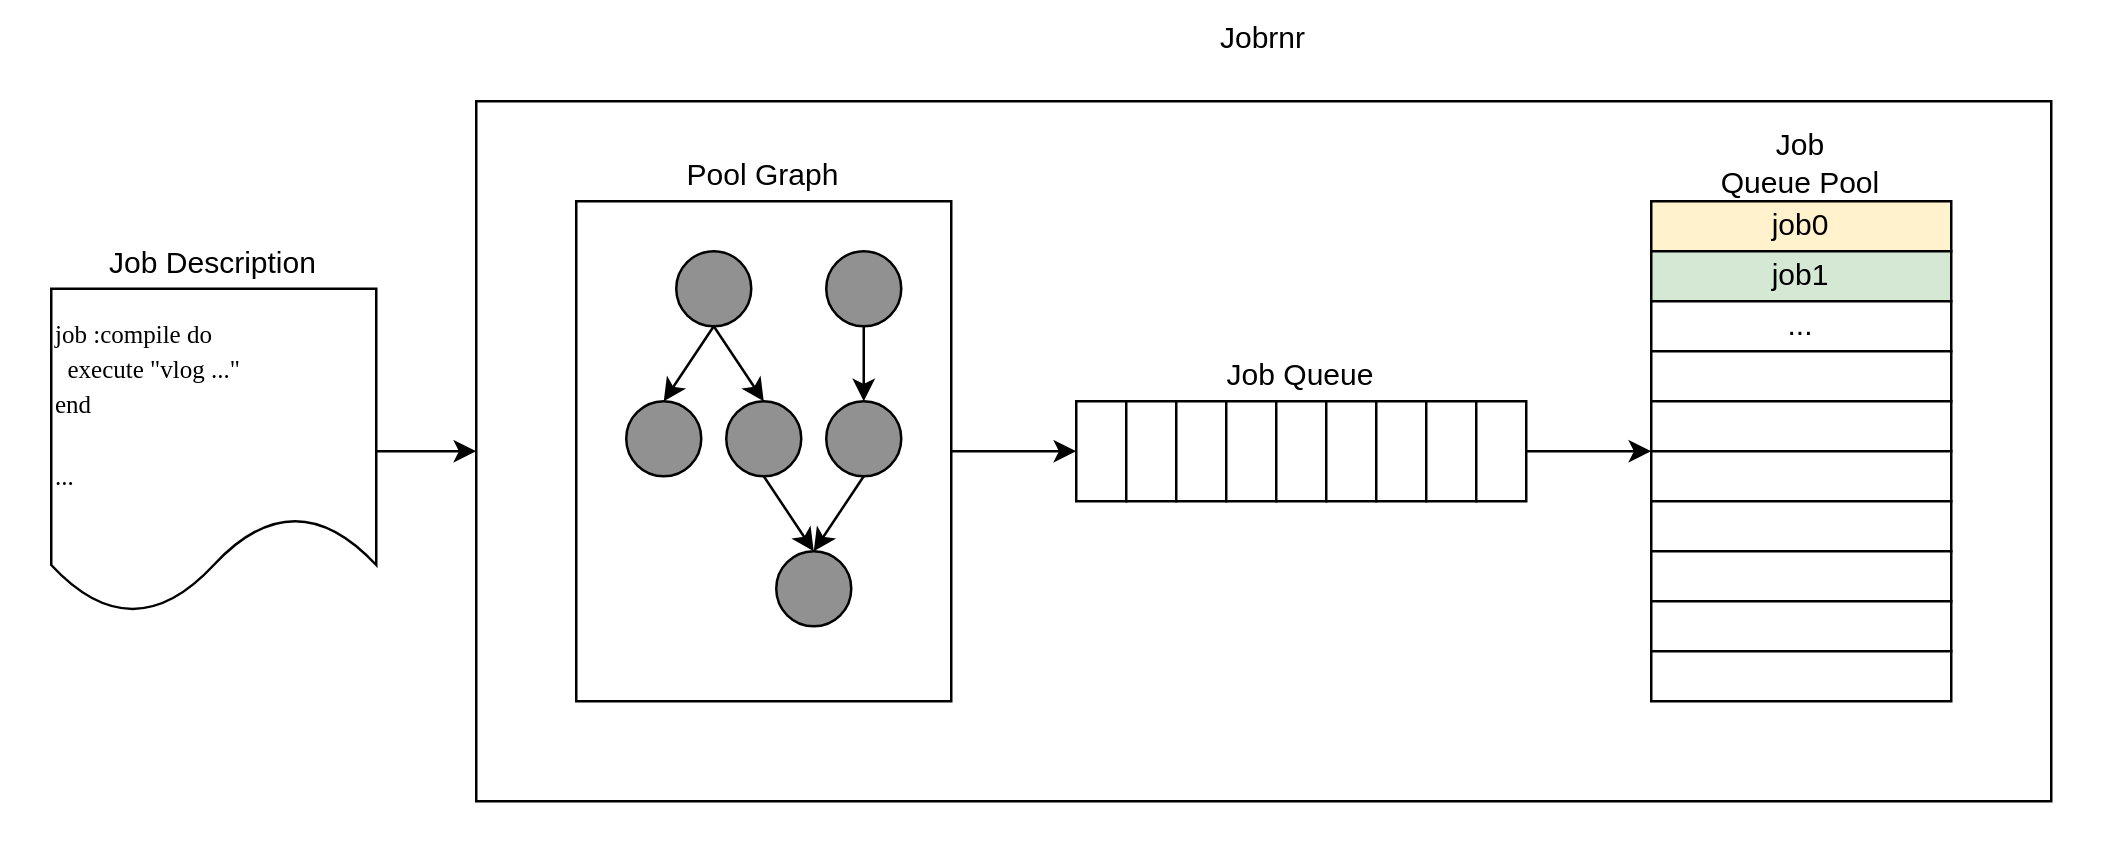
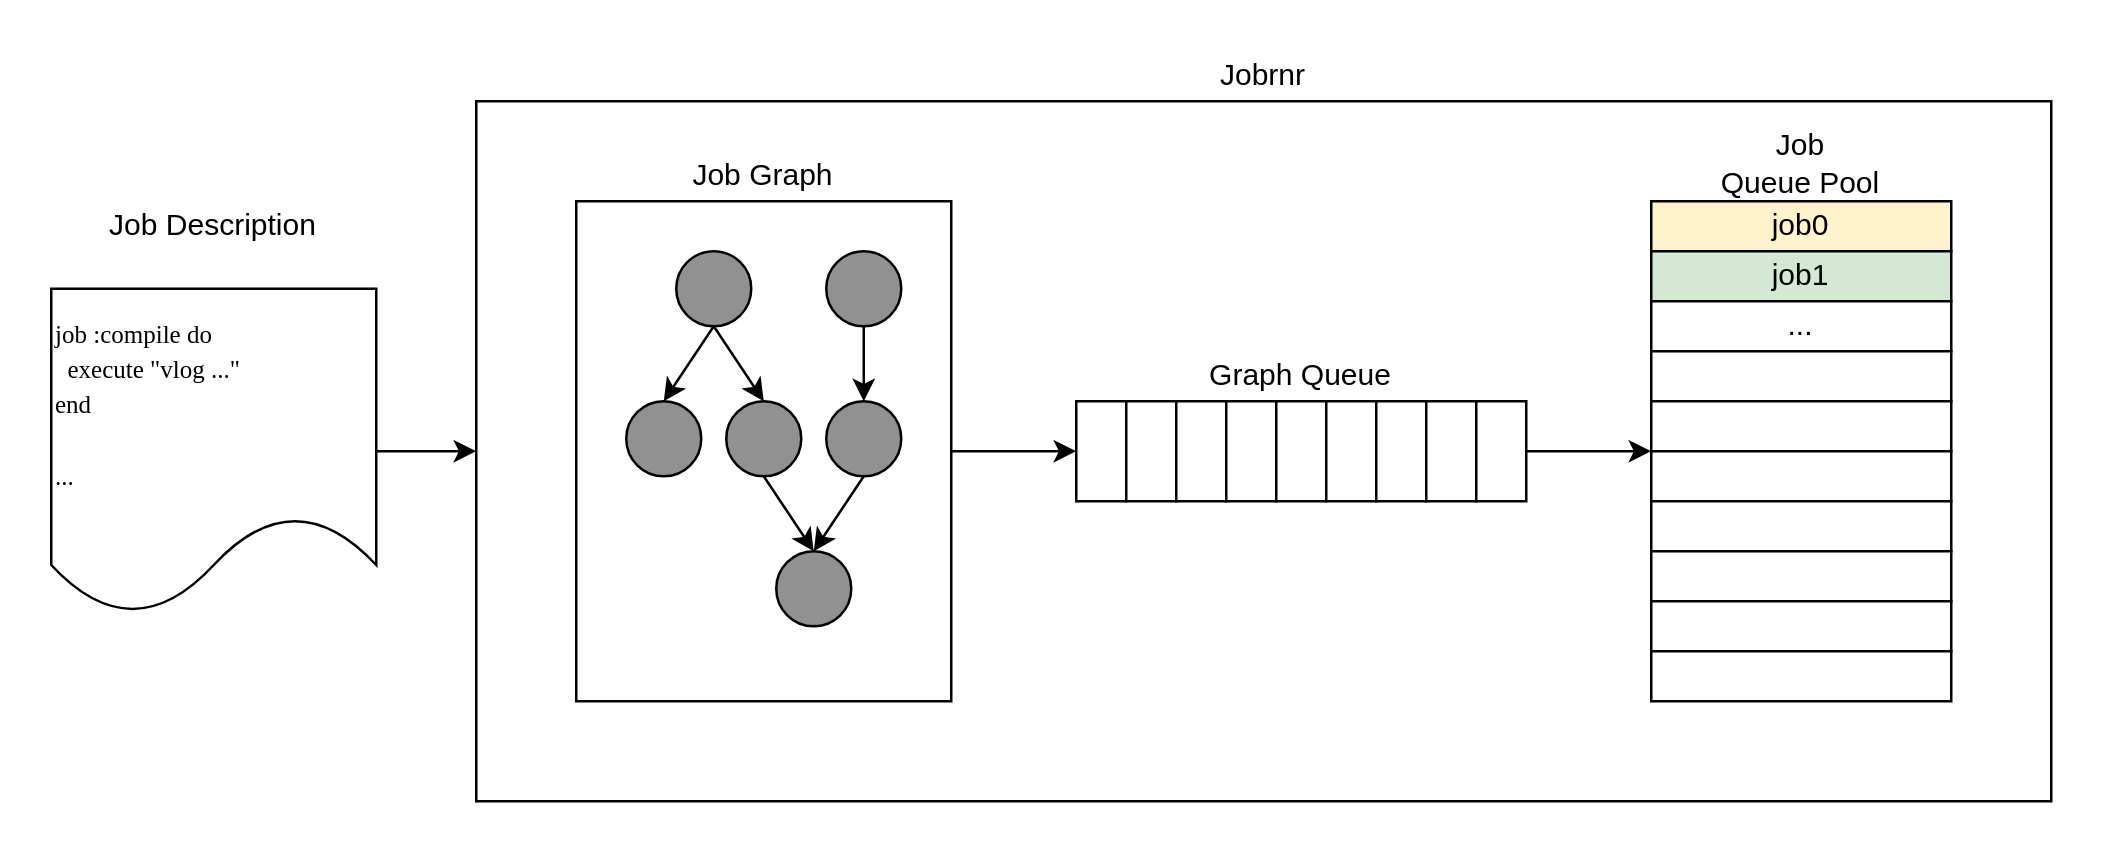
node "Jobrnr": moved (1264, 39) -> (1264, 76)
node "Pool Graph": label "Pool Graph" -> "Job Graph"
node "Job Description": moved (214, 264) -> (214, 226)
node "Job Queue": label "Job Queue" -> "Graph Queue"
